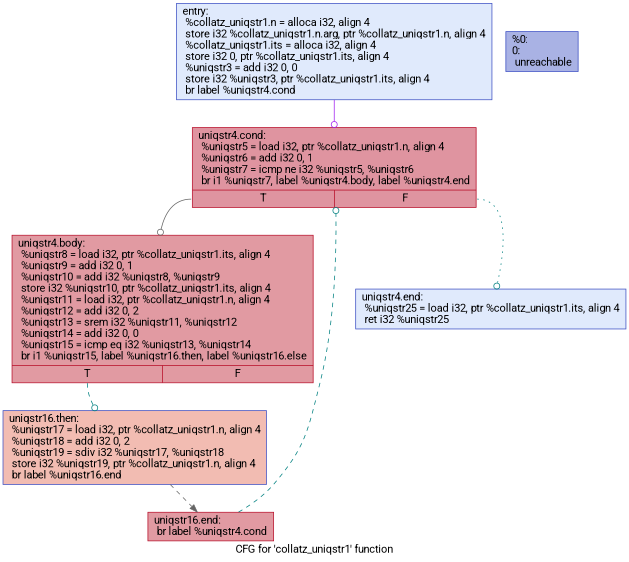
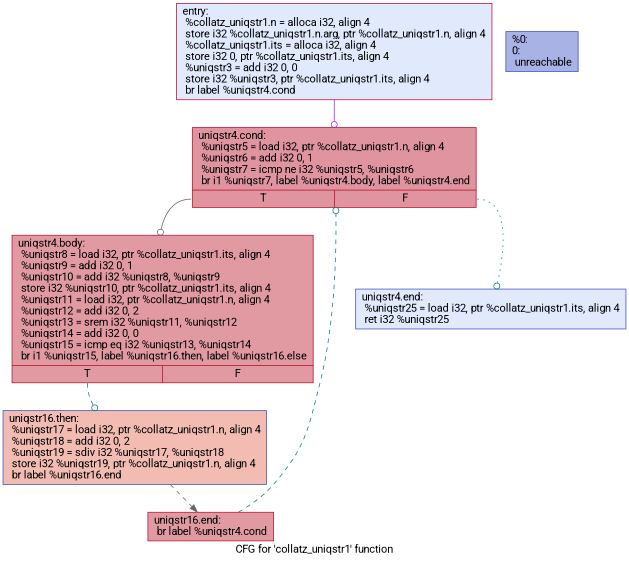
node "entry:": color #3d50c3ff -> #b70d28ff
